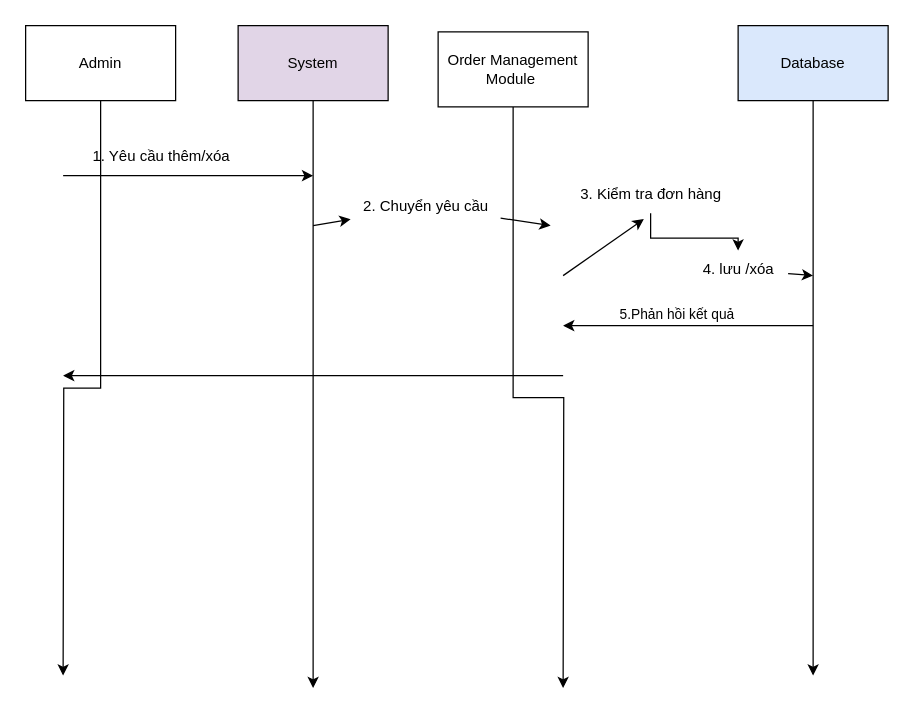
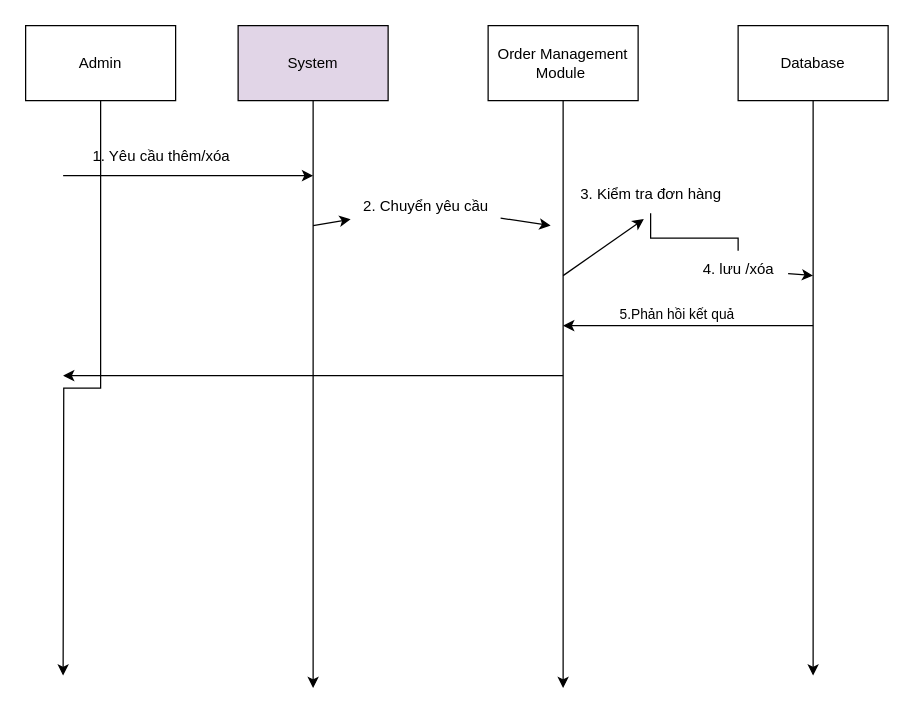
node "Database": fillcolor #dae8fc -> #ffffff
node "Order Management Module": moved (513, 69) -> (563, 63)
edge "3. Kiểm tra đơn hàng" -> "4. lưu /xóa": arrowhead classic -> none
